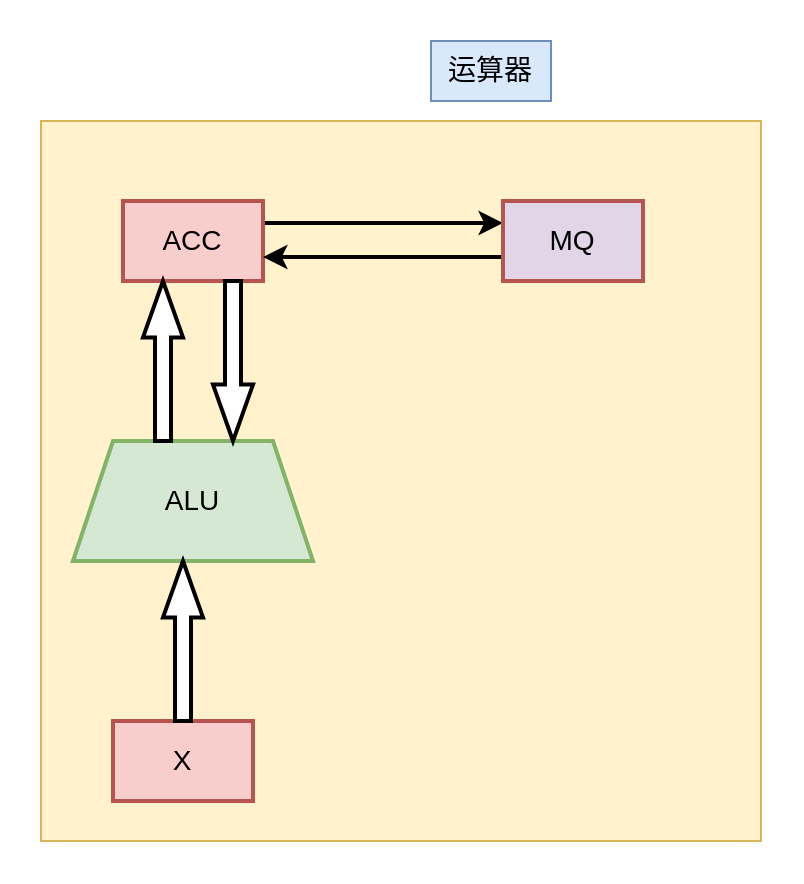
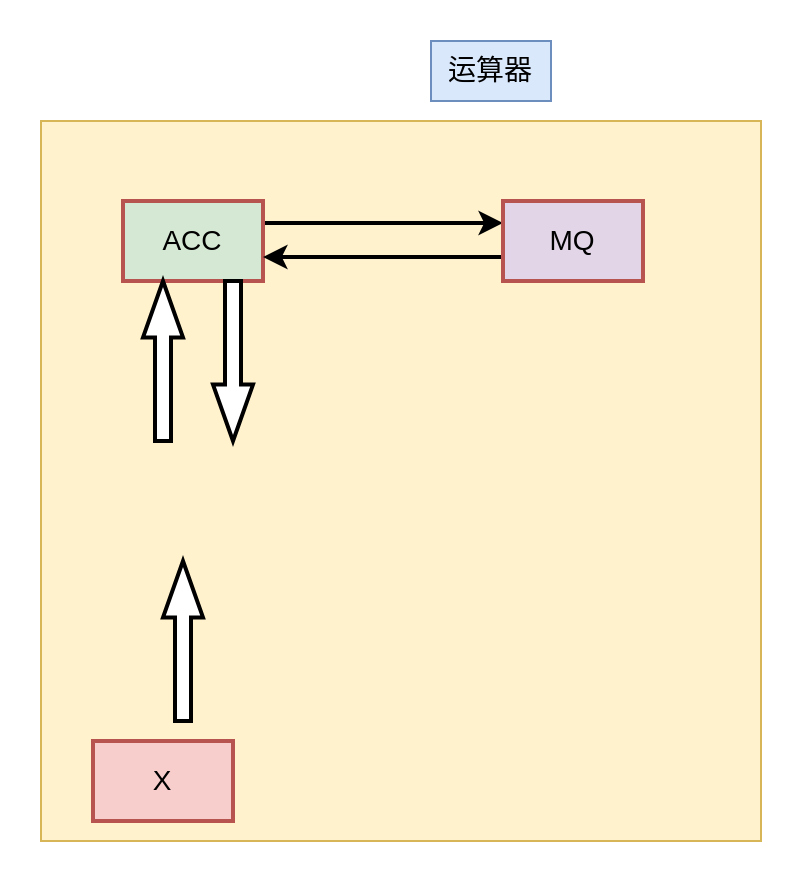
node "ACC": fillcolor #f8cecc -> #d5e8d4
node "ALU": removed
node "X": moved (183, 761) -> (163, 781)
